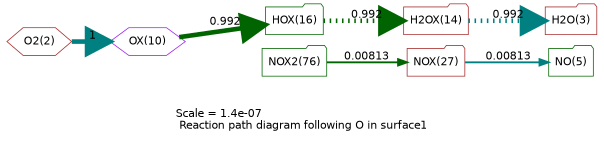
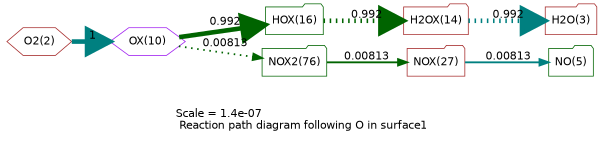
edge "OX(10)" -> "NOX2(76)": added, label "0.00813"
